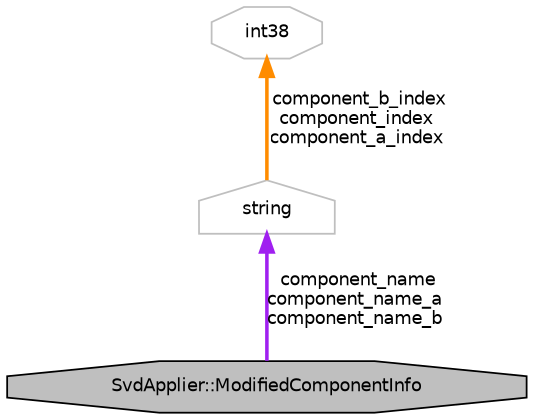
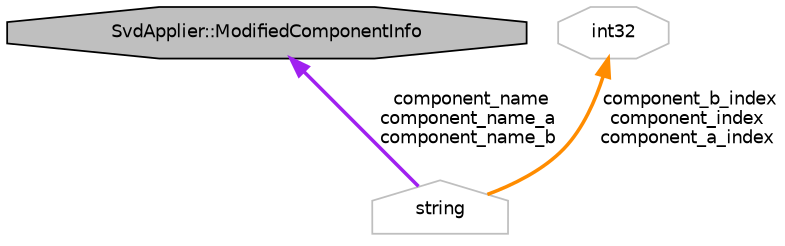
node "int38": label "int38" -> "int32"
edge "SvdApplier::ModifiedComponentInfo" -> "string": reversed
